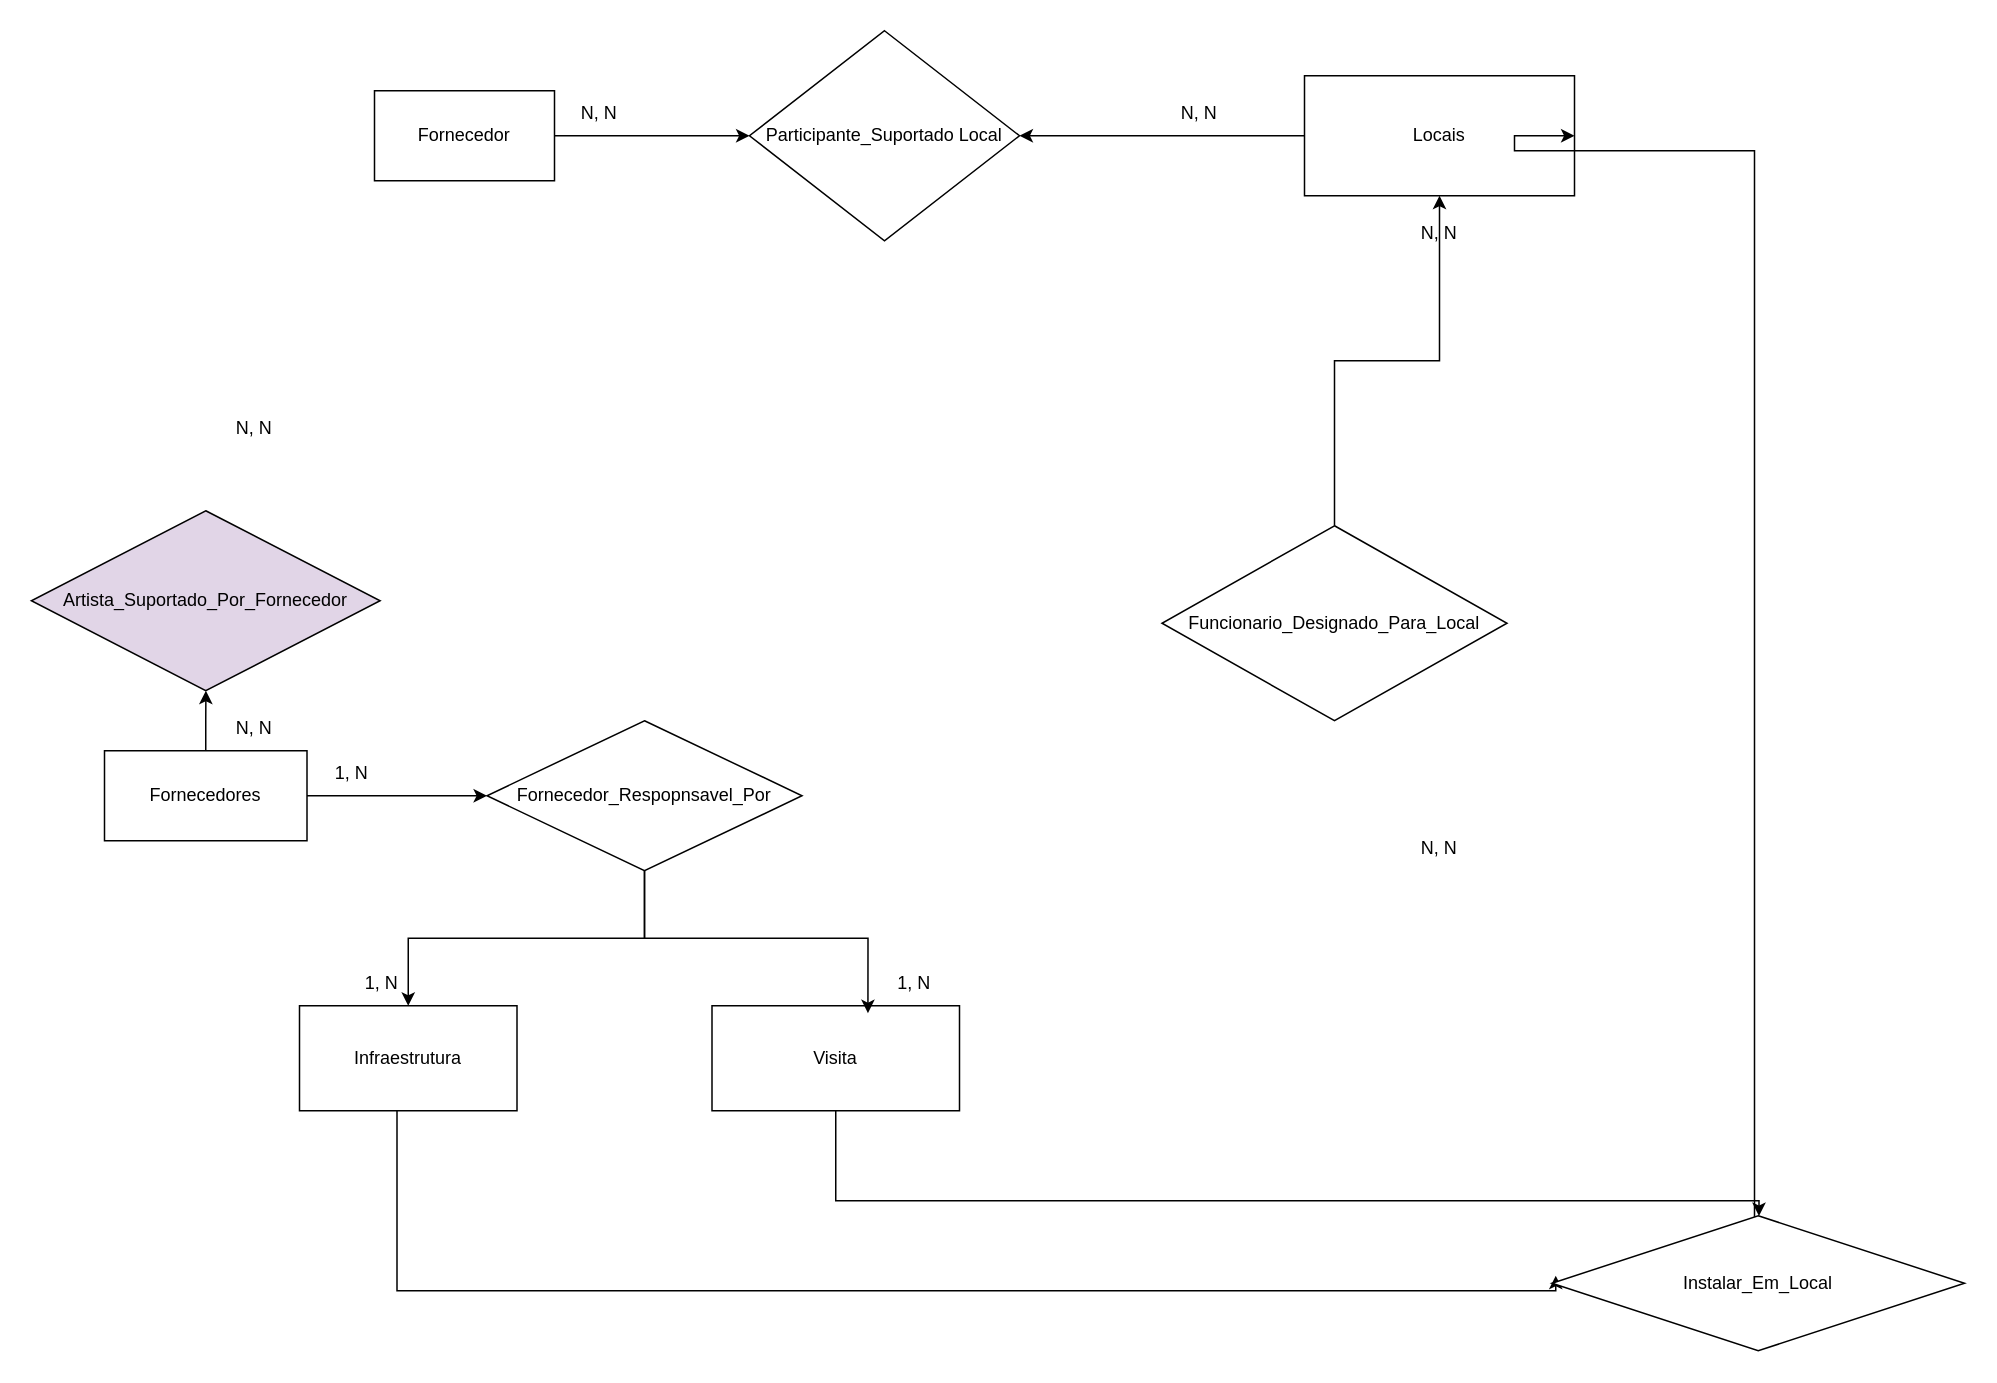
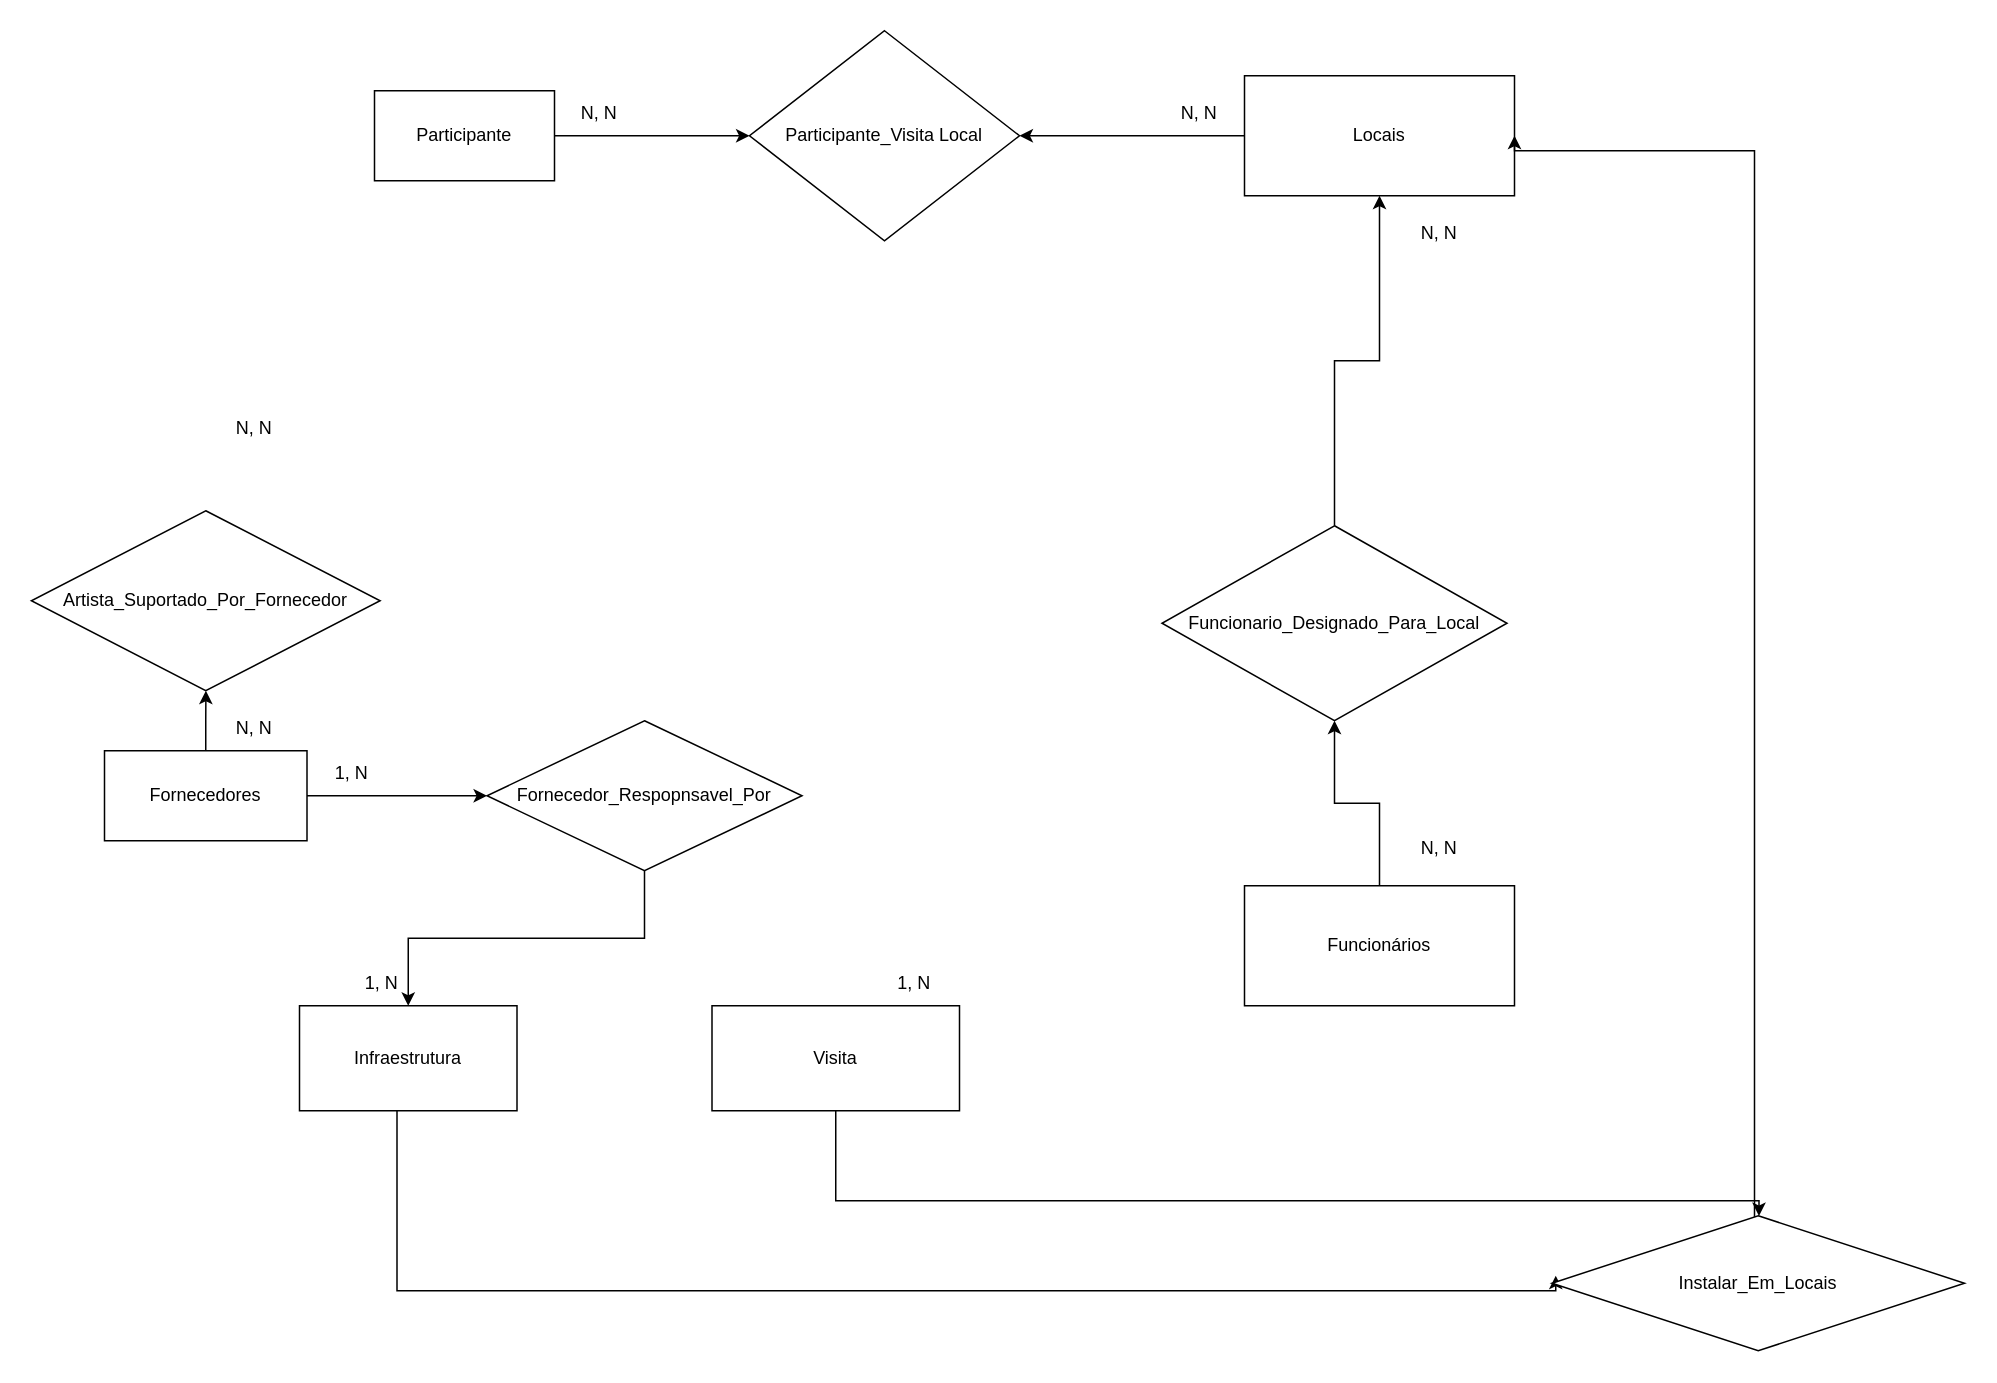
node "Fornecedor": label "Fornecedor" -> "Participante"
node "Participante_Suportado Local": label "Participante_Suportado Local" -> "Participante_Visita Local"
node "Locais": moved (1439, 136) -> (1379, 136)
node "Artista_Suportado_Por_Fornecedor": fillcolor #e1d5e7 -> #ffffff
edge "Funcionários" -> "Funcionario_Designado_Para_Local": added
edge "Fornecedor_Respopnsavel_Por" -> "Visita": removed
node "Funcionários": added
node "Instalar_Em_Local": label "Instalar_Em_Local" -> "Instalar_Em_Locais"
